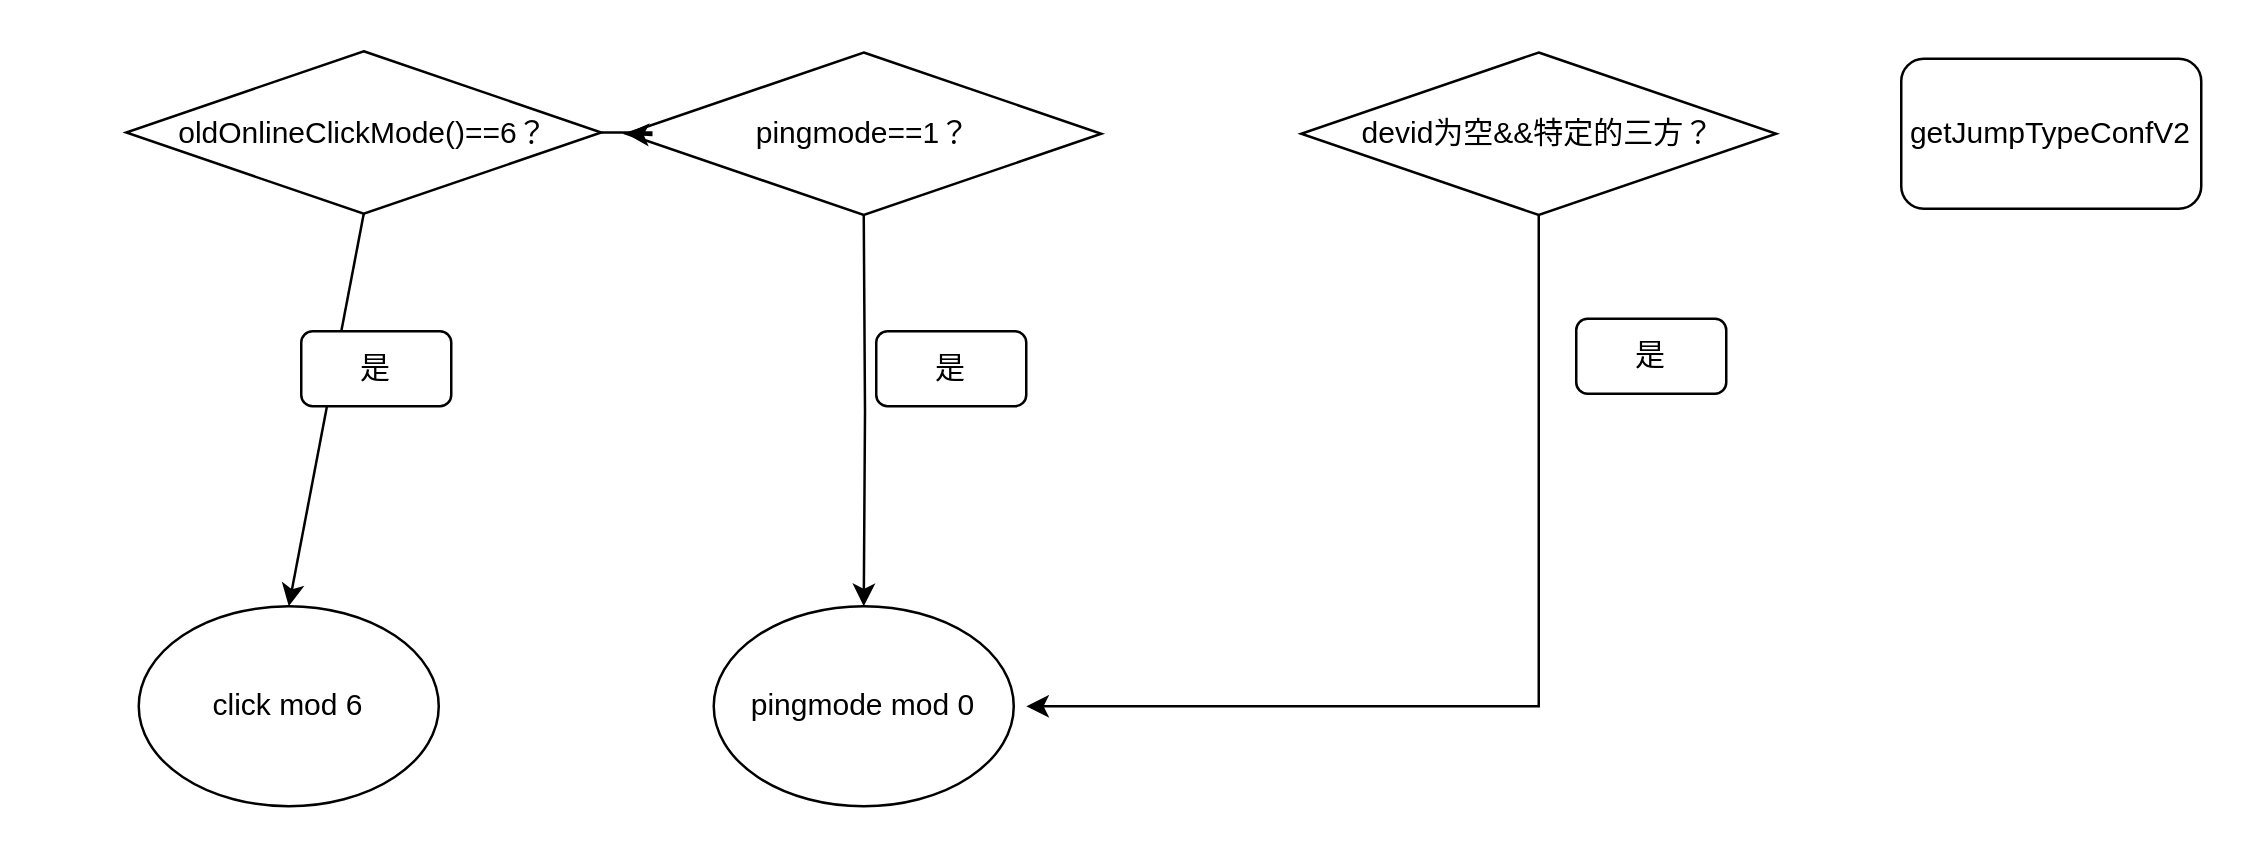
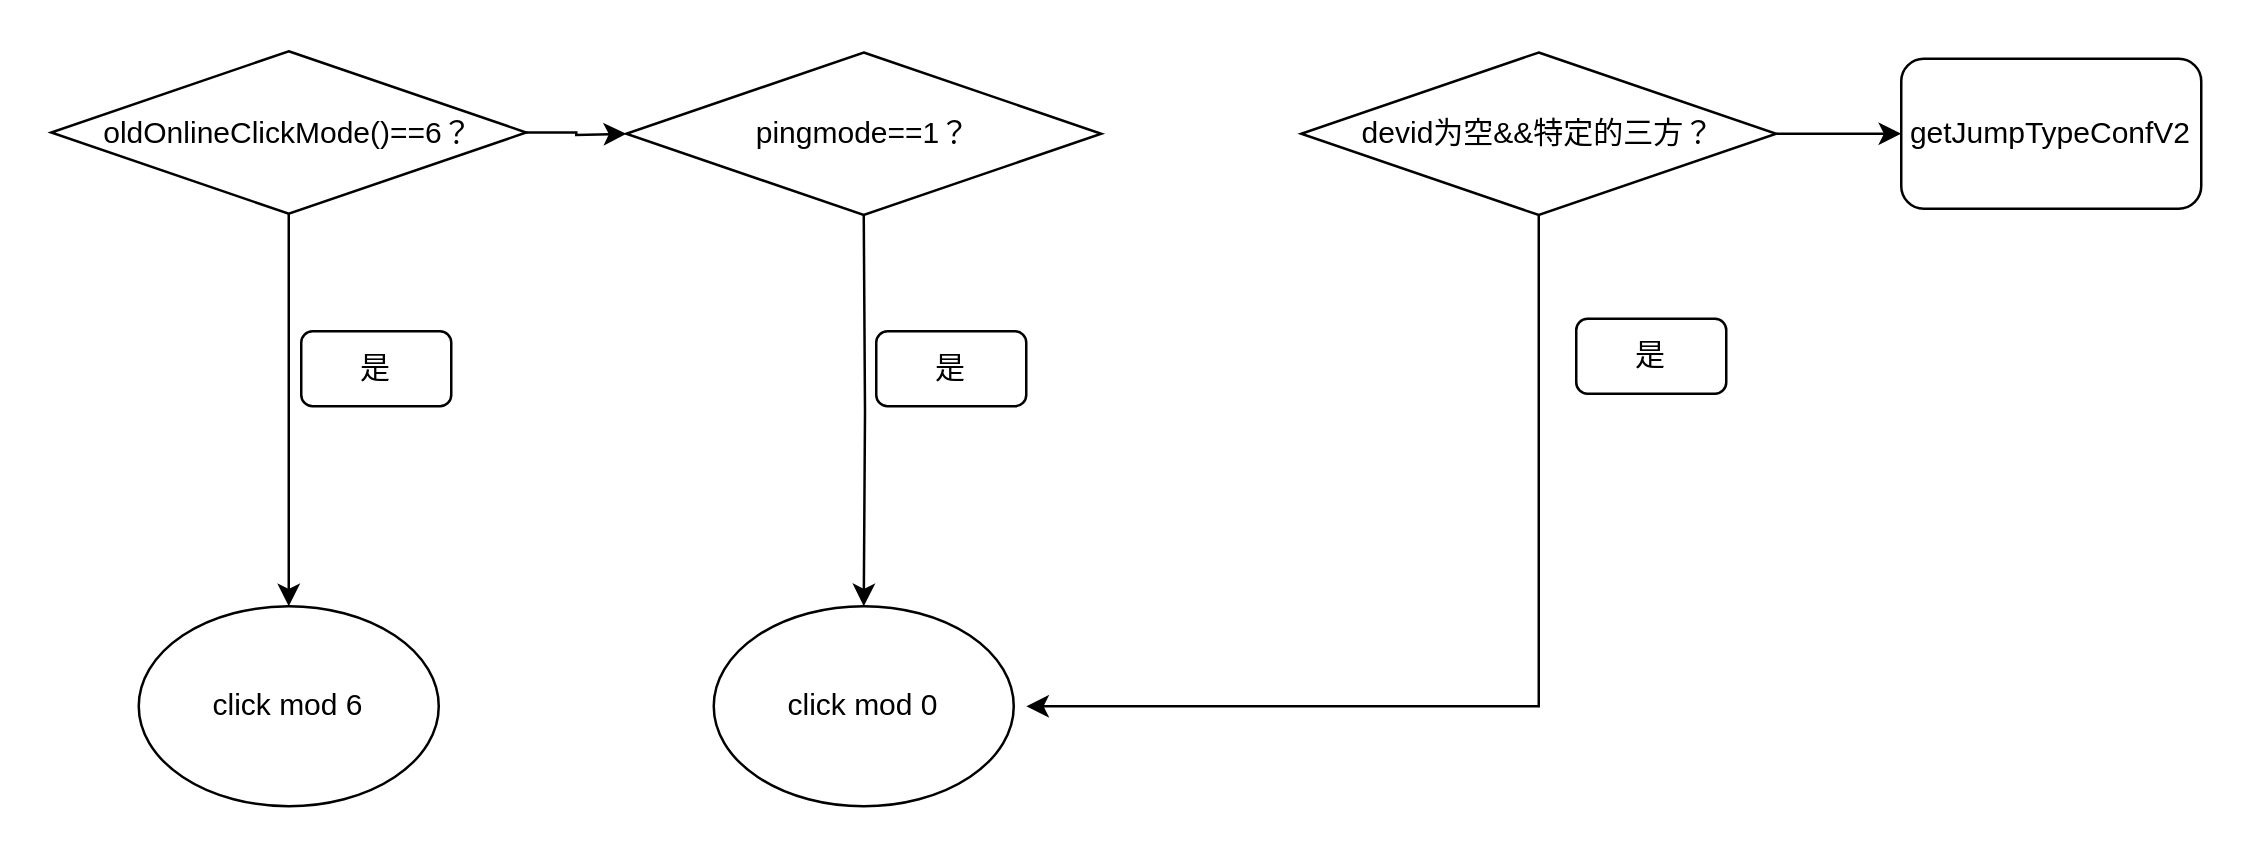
node "oldOnlineClickMode()==6？": moved (364, 133) -> (289, 133)
edge "devid为空&&特定的三方？" -> "getJumpTypeConfV2": added
node "pingmode mod 0": label "pingmode mod 0" -> "click mod 0"
